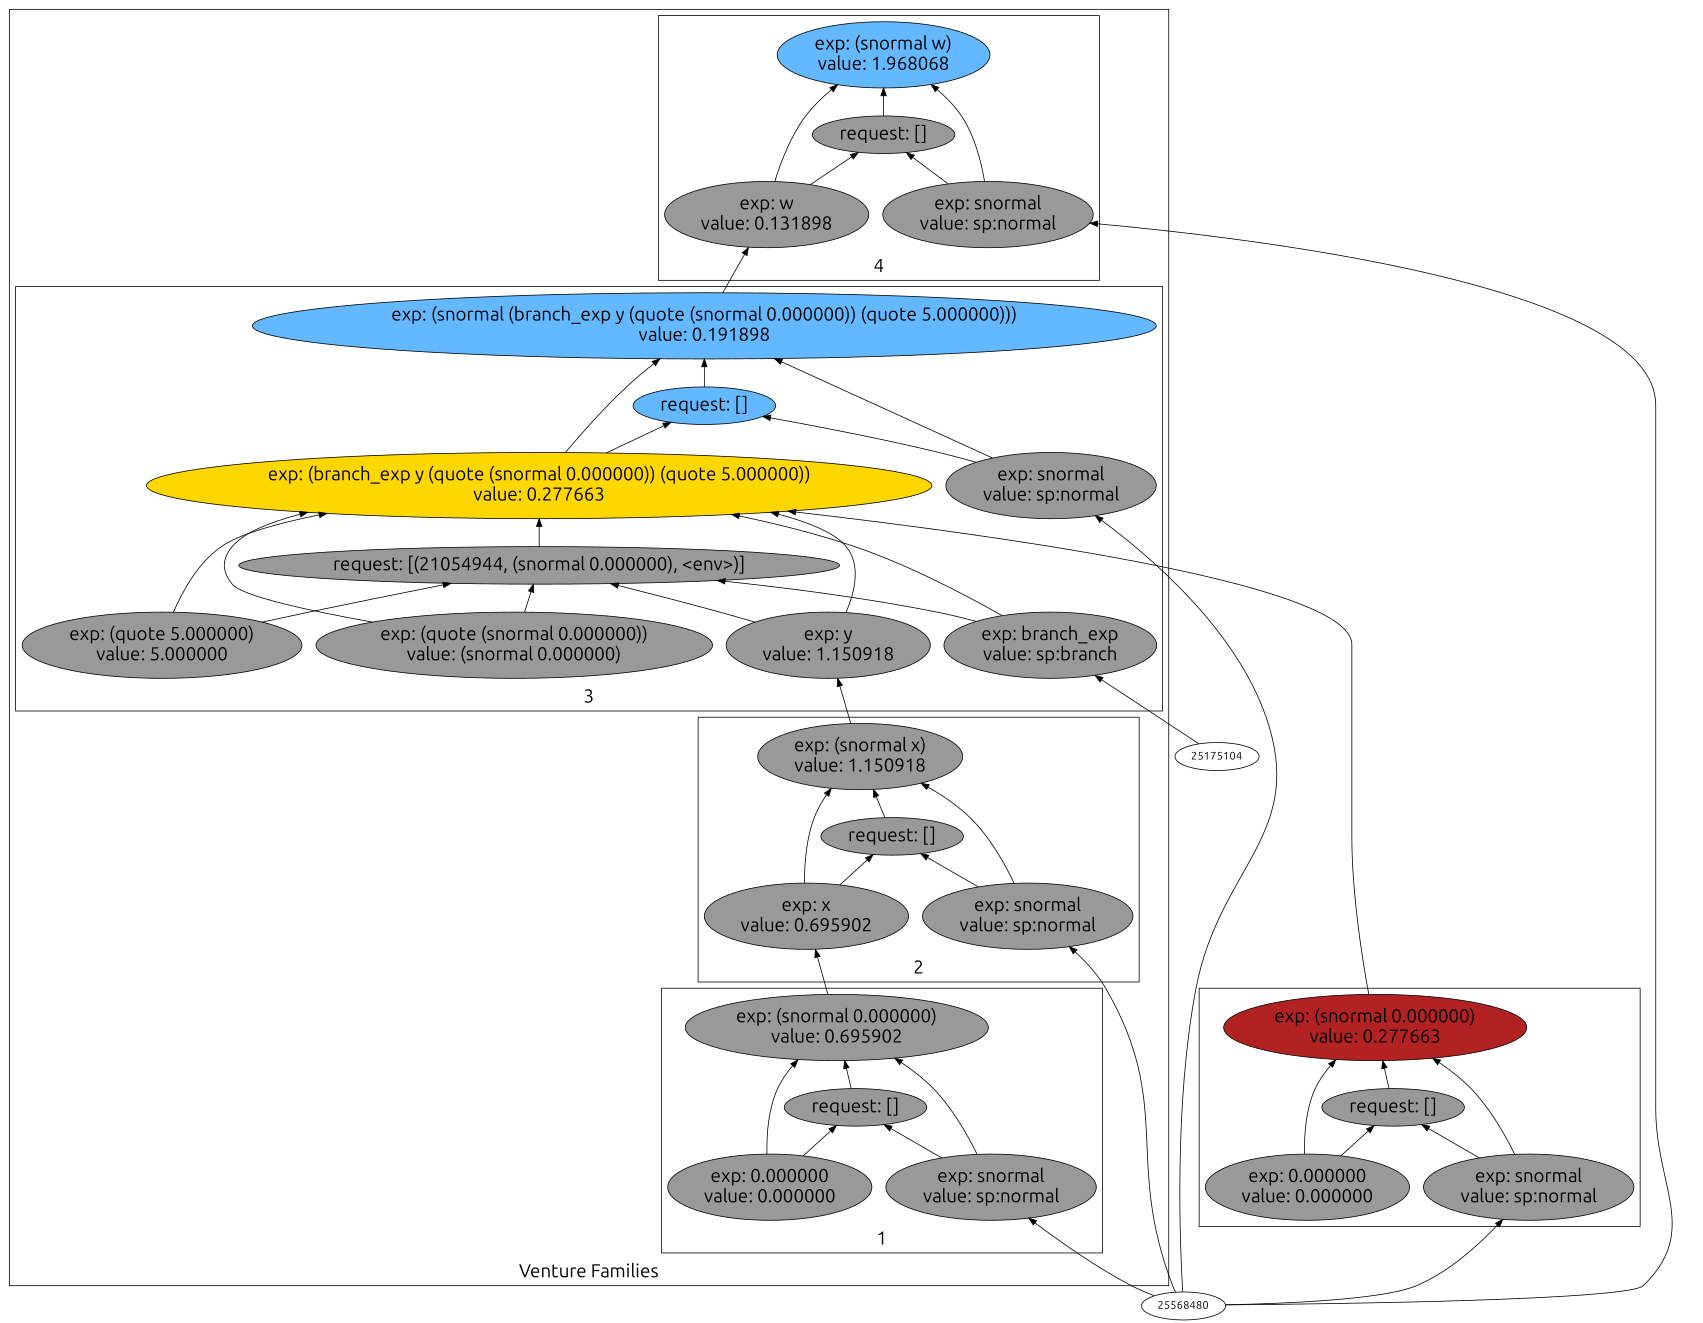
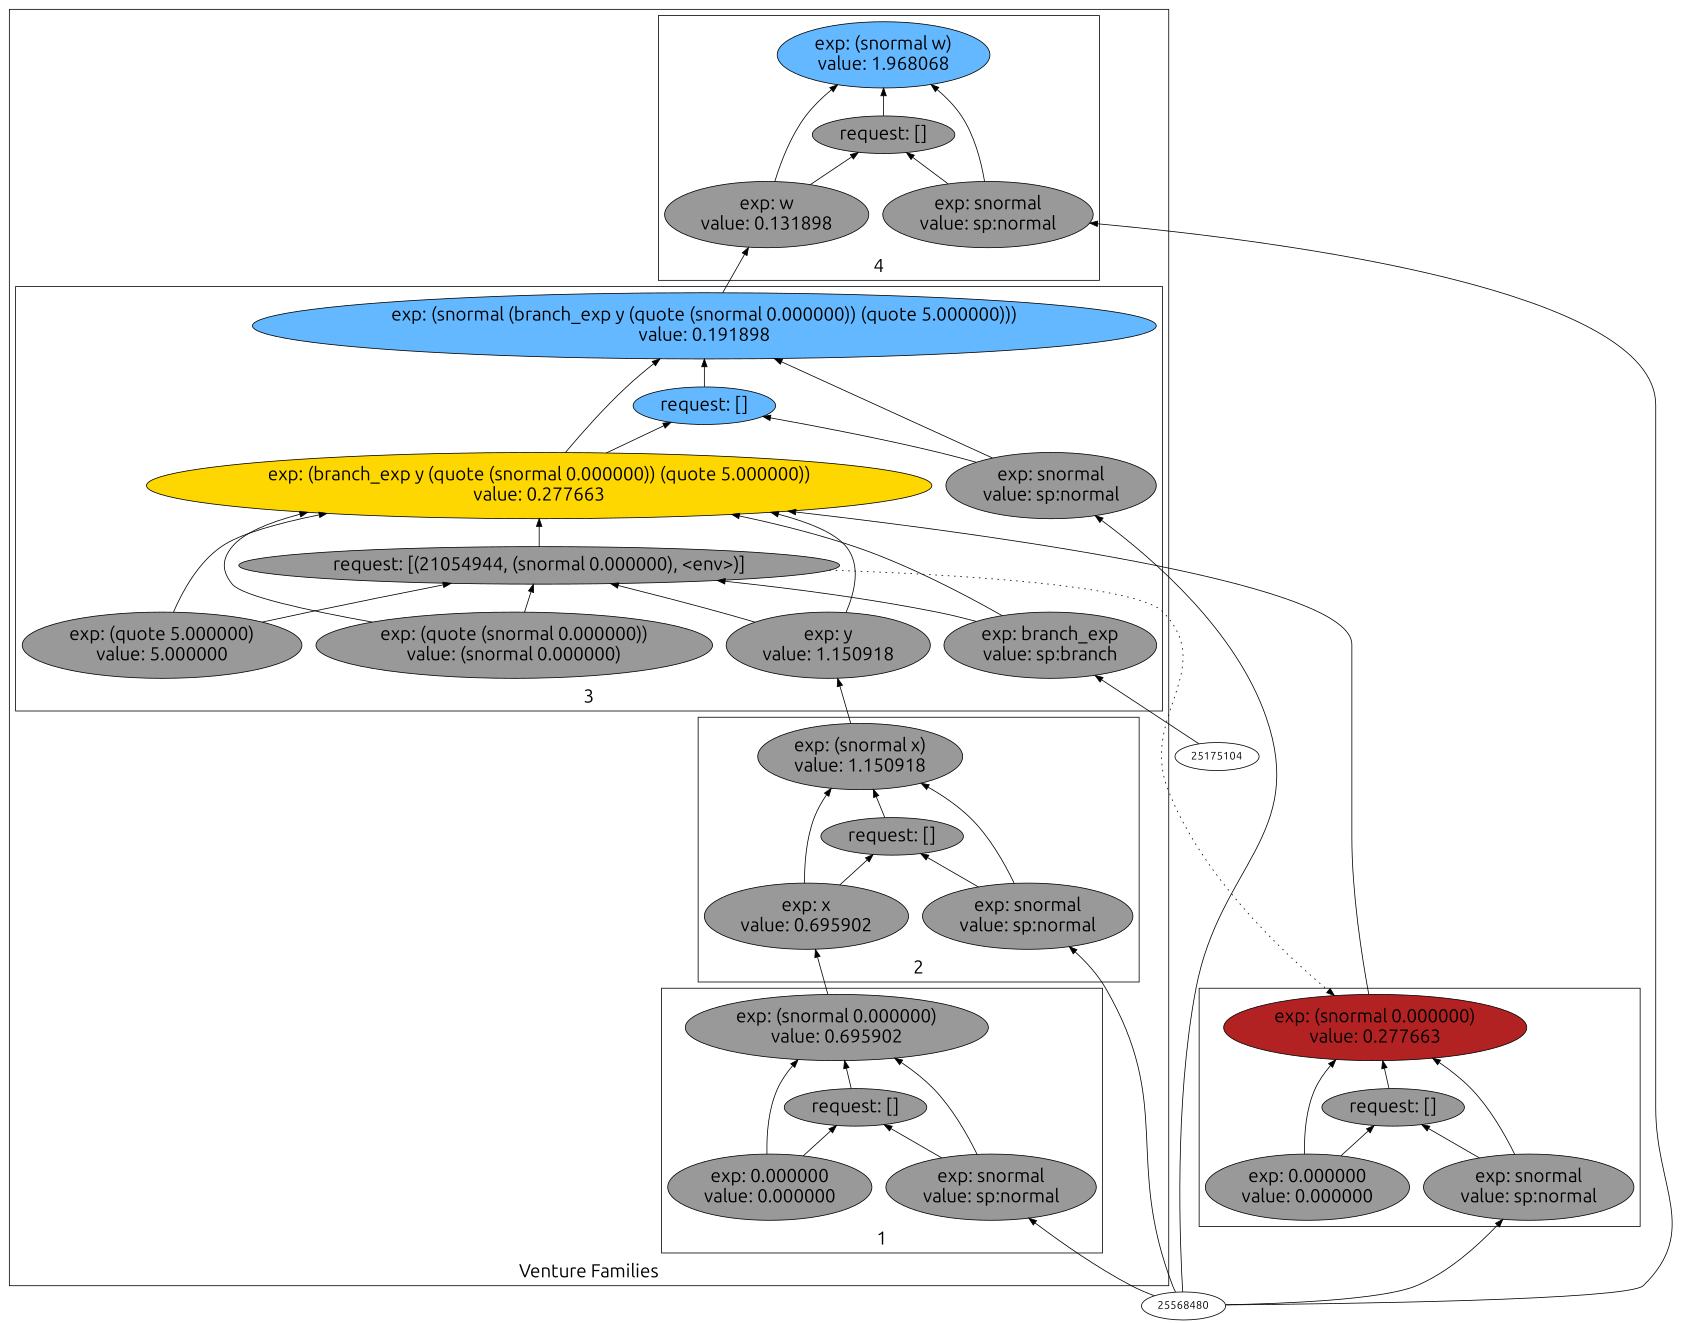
edge "request: [(21054944, (snormal 0.000000), <env>)]" -> "exp: (snormal 0.000000) value: 0.277663": added
